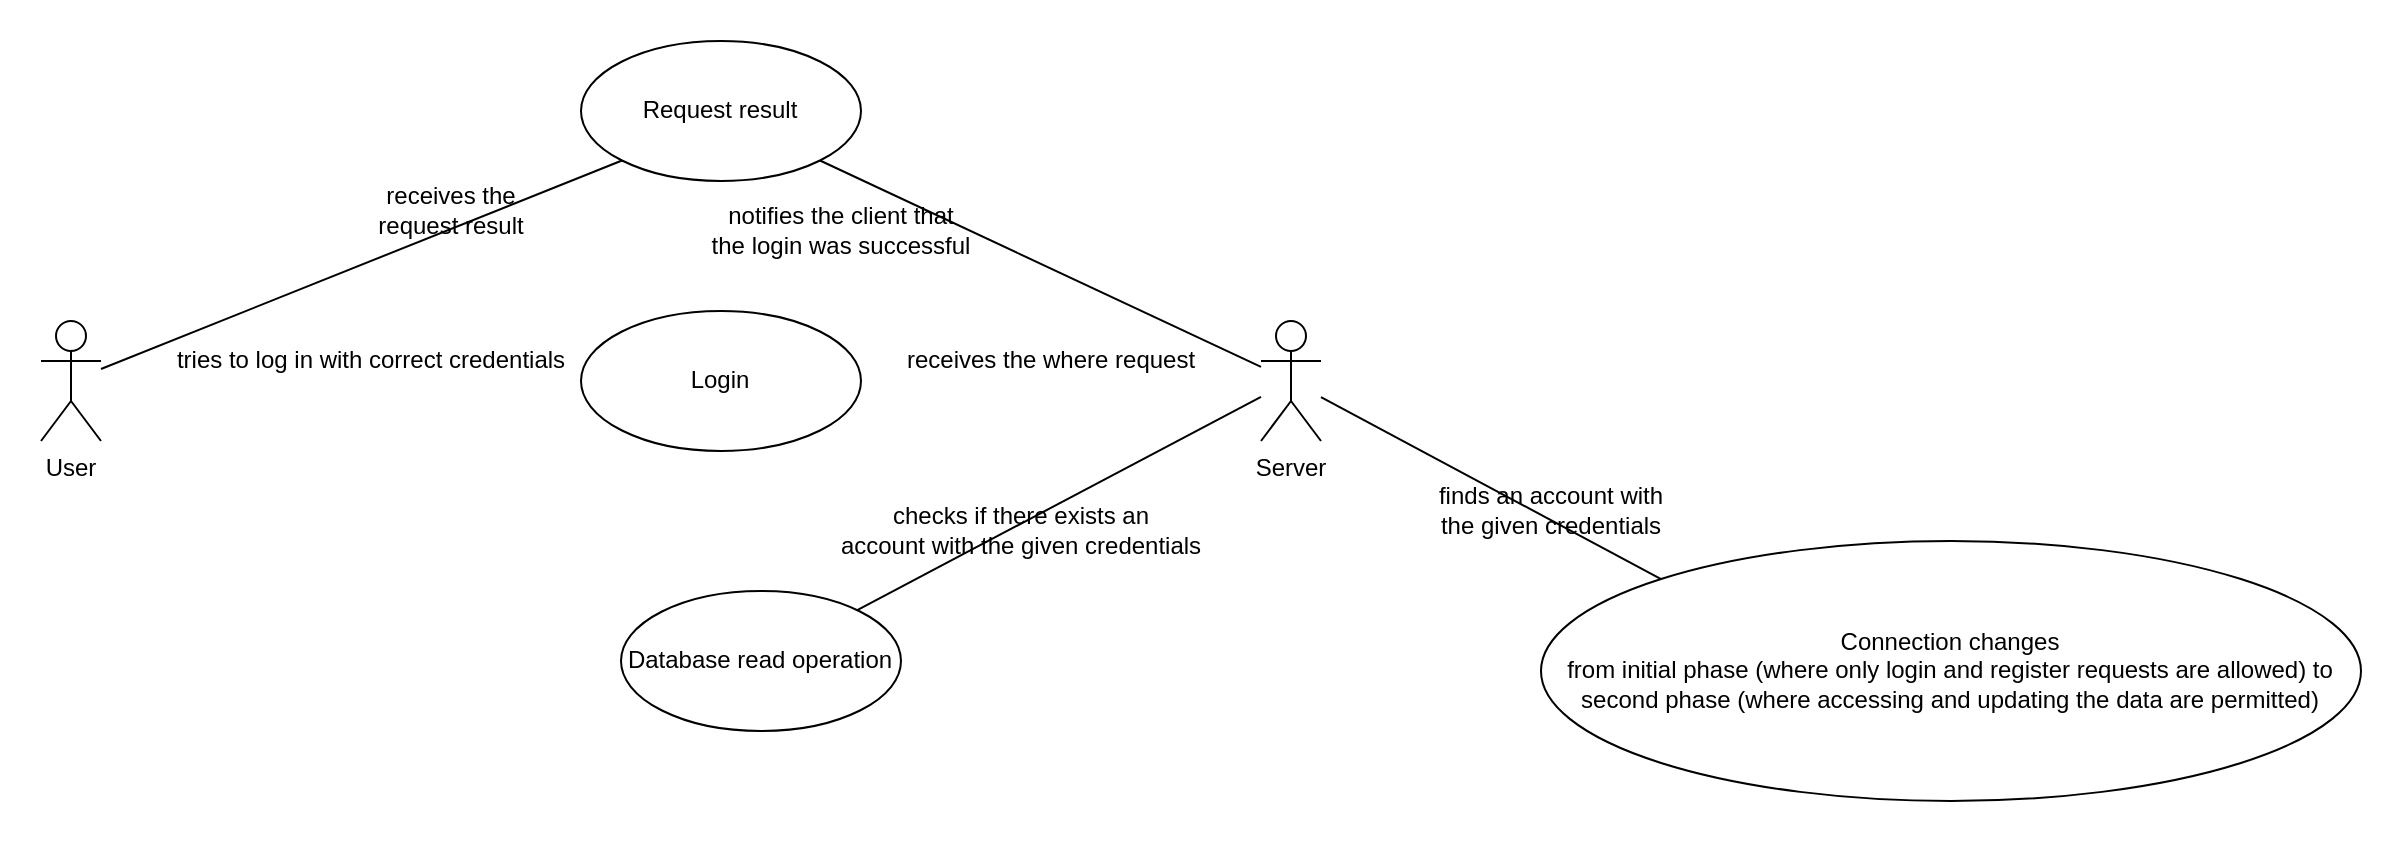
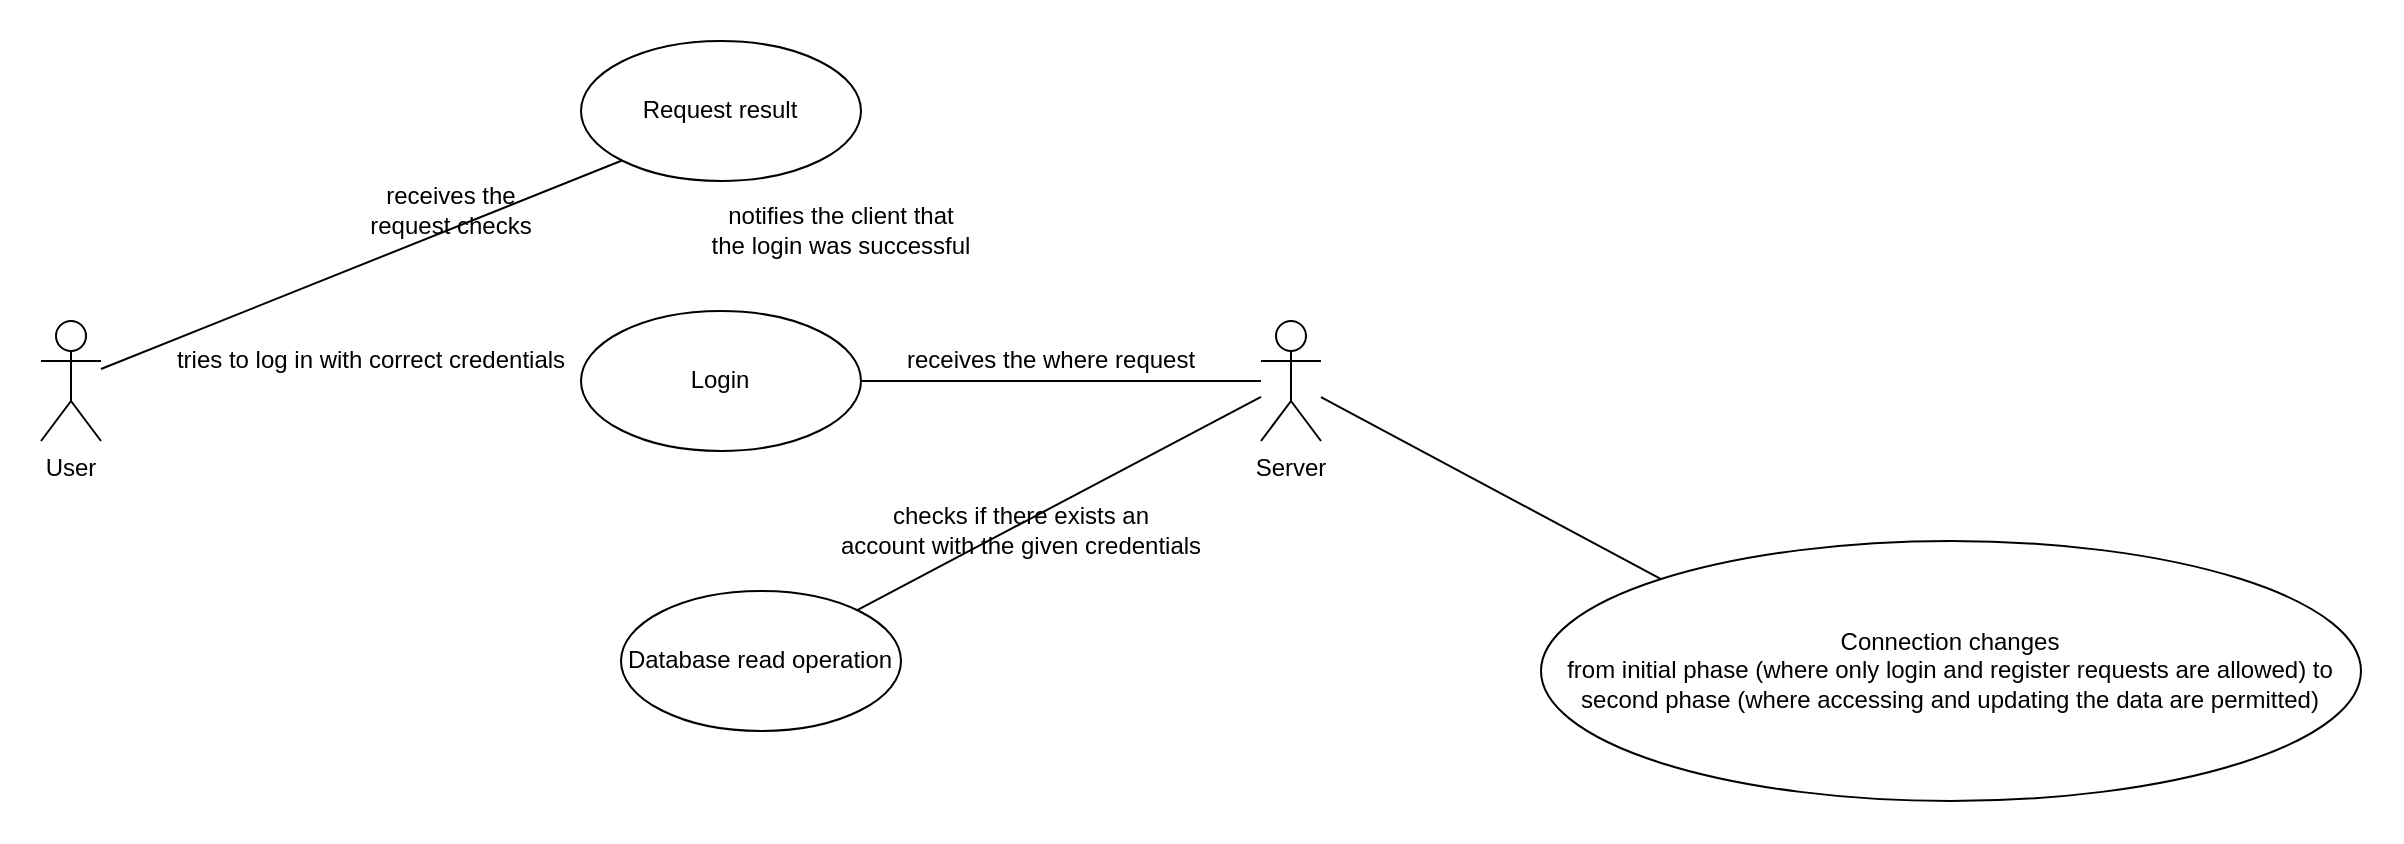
node "receives the request result": label "receives the request result" -> "receives the request checks"
edge "Request result" -- "Server": removed
edge "Login" -- "Server": added
node "finds an account with the given credentials": removed
